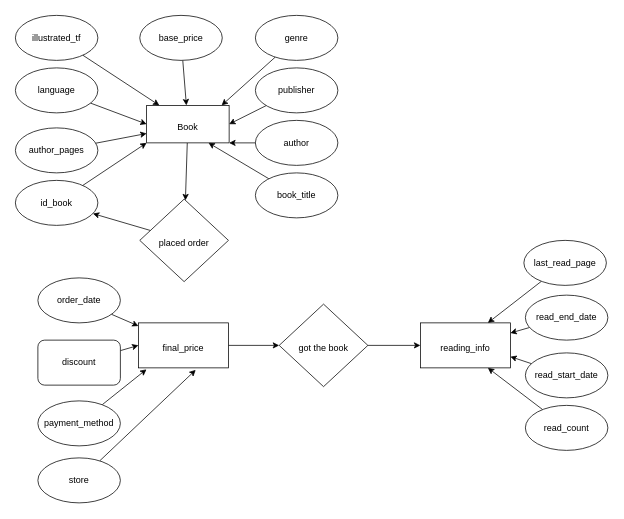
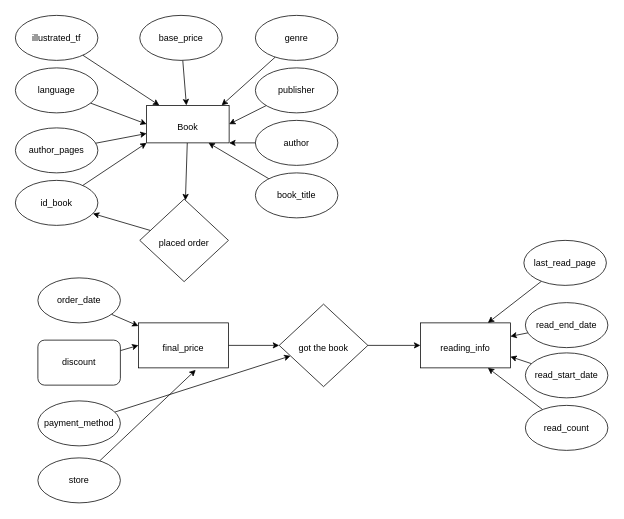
node "read_end_date": moved (567, 318) -> (567, 325)
edge "payment_method" -> "final_price": now "payment_method" -> "got the book"
